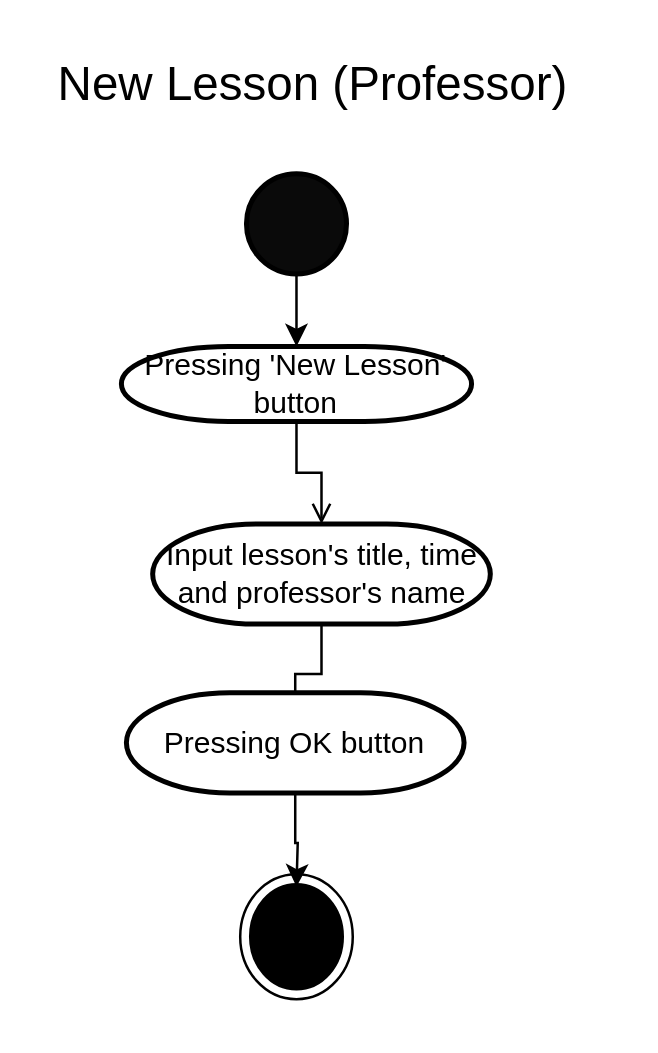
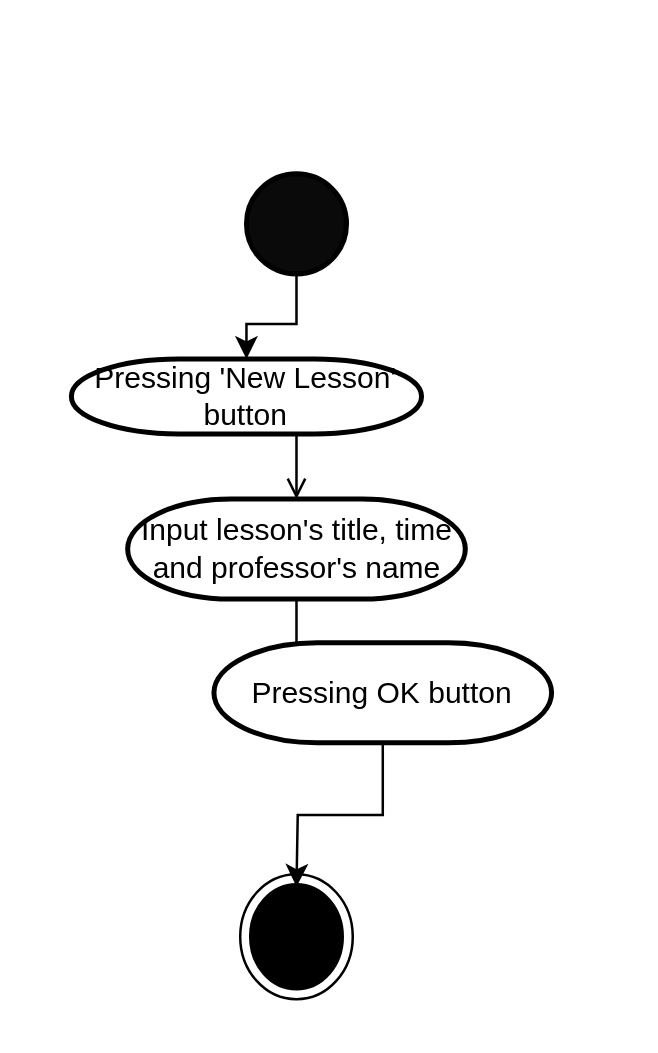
node "New Lesson (Professor)": removed
node "Pressing 'New Lesson' button": moved (296, 384) -> (246, 396)
node "Input lesson's title, time and professor's name": moved (321, 574) -> (296, 549)
node "Pressing OK button": moved (295, 743) -> (383, 693)
